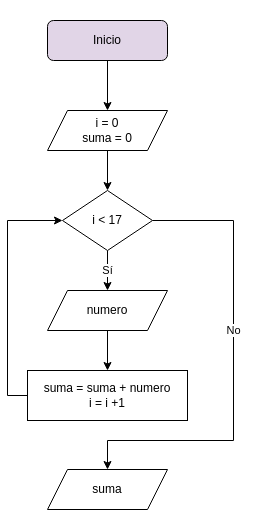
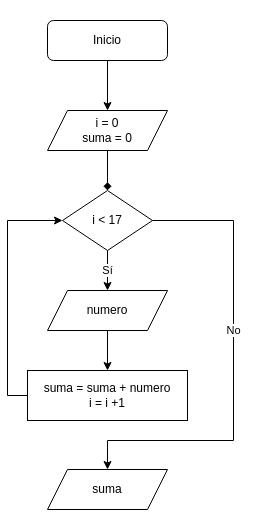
node "Inicio": fillcolor #e1d5e7 -> #ffffff
edge "i = 0 suma = 0" -> "i < 17": arrowhead classic -> diamond
